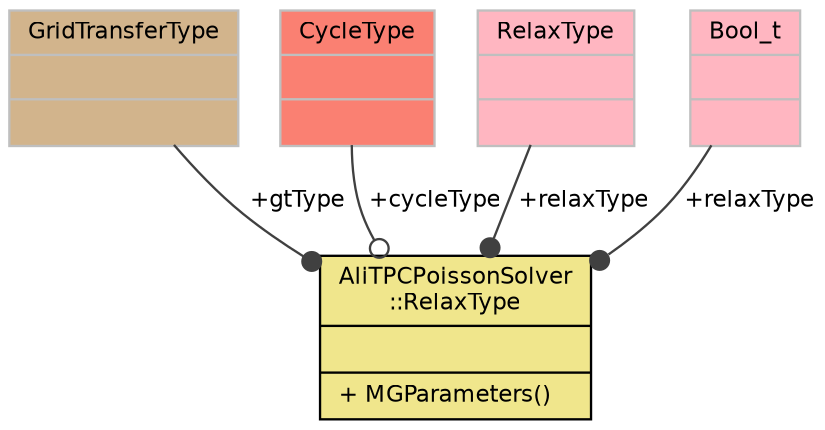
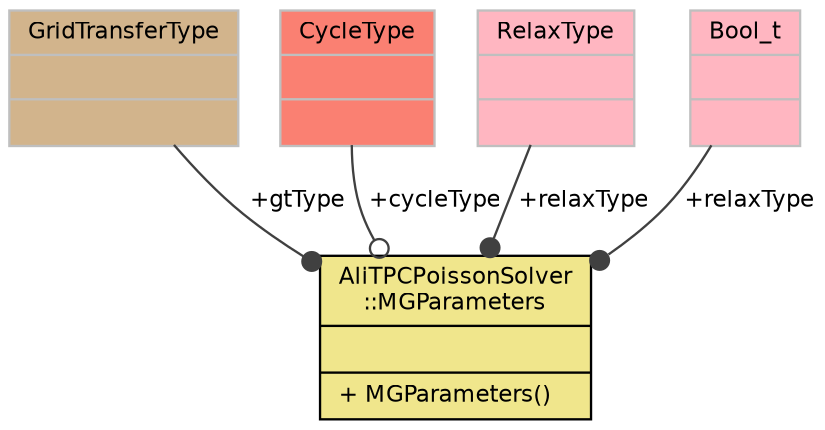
node "AliTPCPoissonSolver": text "::RelaxType" -> "::MGParameters"
